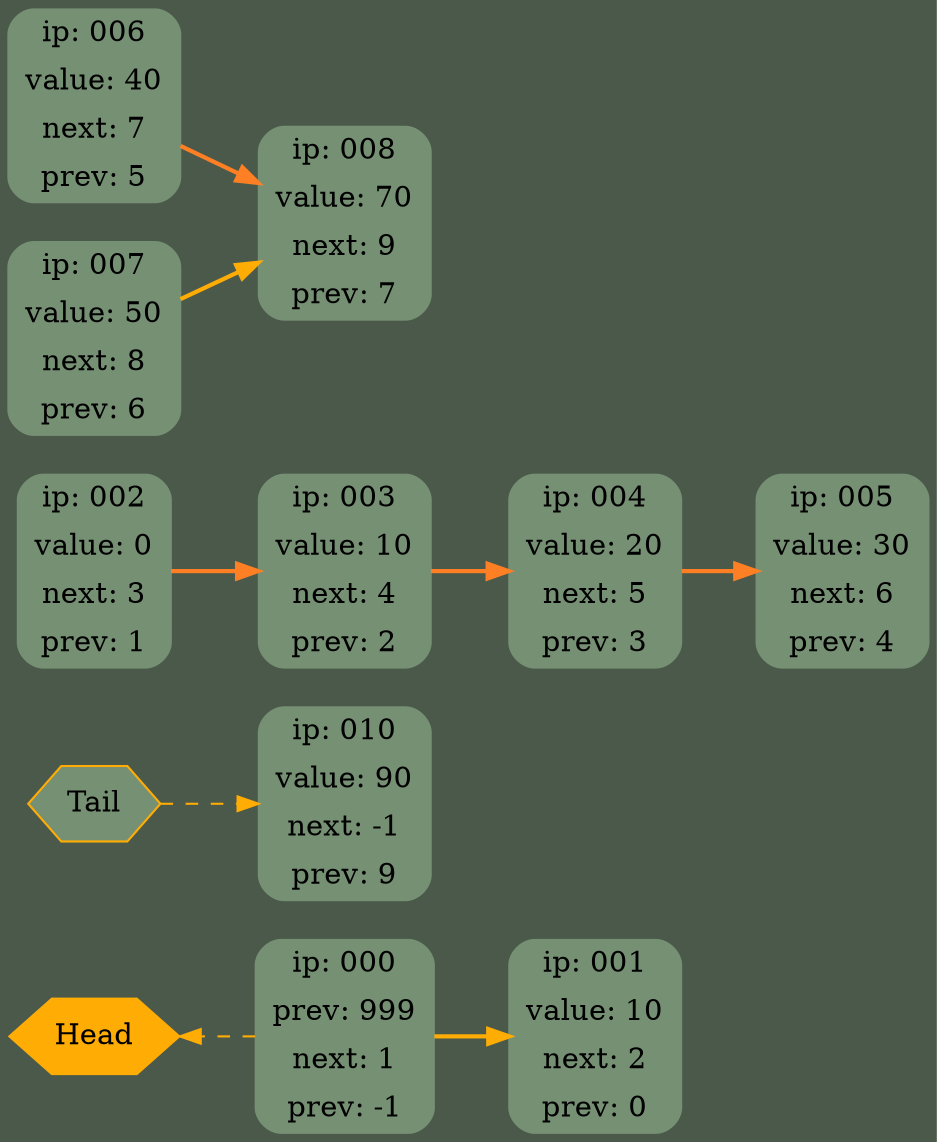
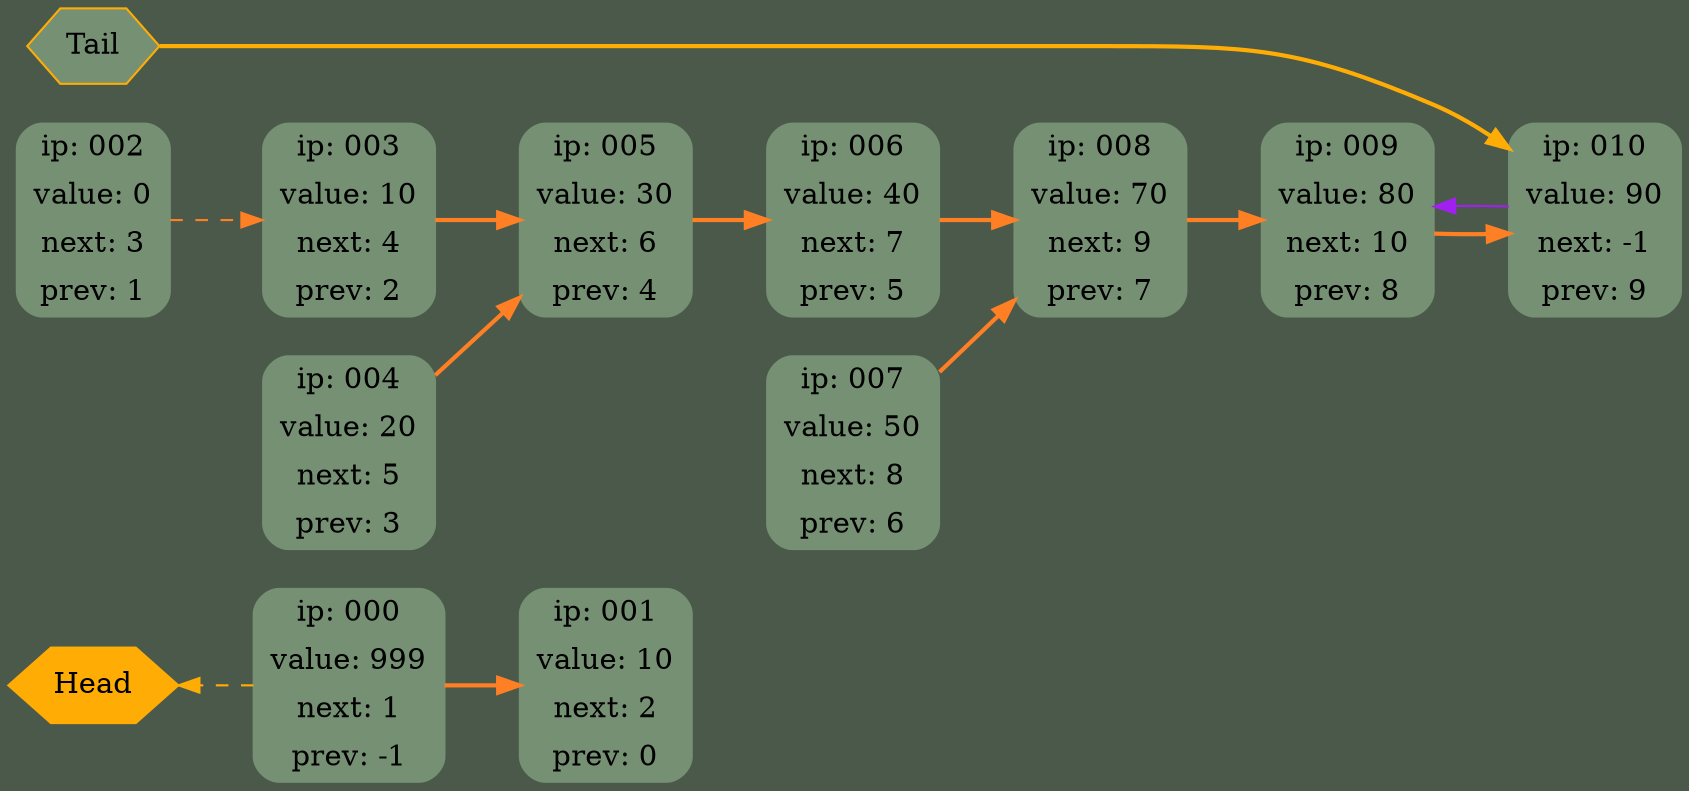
edge "ip: 005" -> "ip: 006": added
node "ip: 009": added
edge "ip: 007" -> "ip: 008": color #ffac05 -> chocolate1
edge "ip: 002" -> "ip: 003": style bold -> dashed
edge "ip: 003" -> "ip: 004": now "ip: 003" -> "ip: 005"
edge "Tail" -> "ip: 010": style dashed -> bold
node "ip: 000": text "prev: 999" -> "value: 999"
edge "ip: 000" -> "ip: 001": color #ffac05 -> chocolate1
